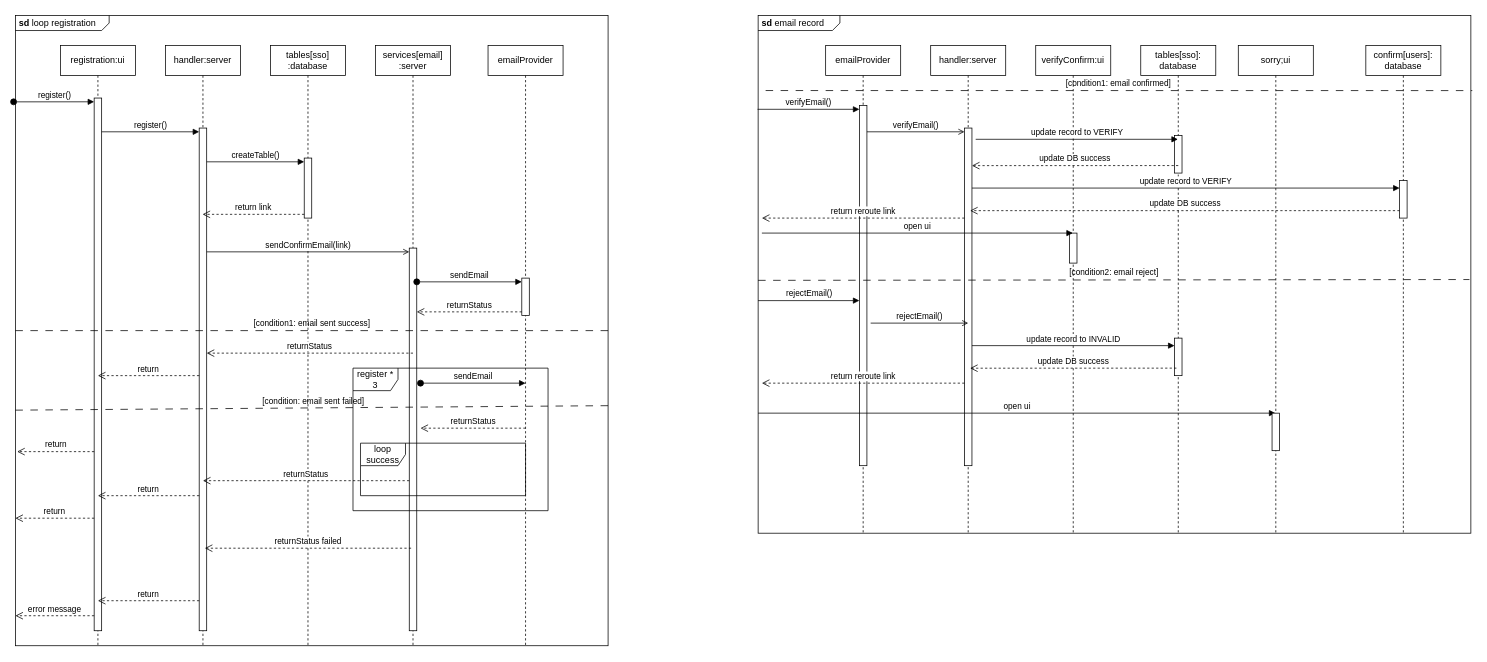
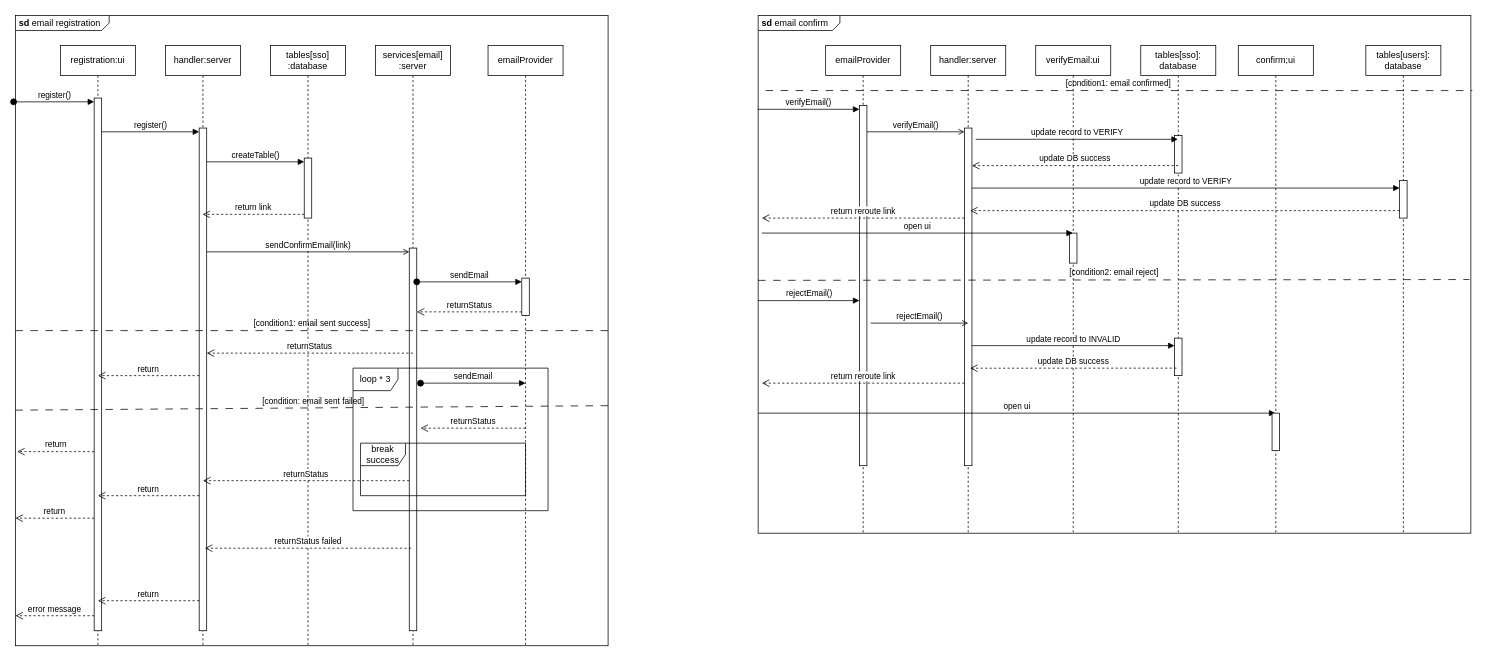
node "sd loop registration": label "sd loop registration" -> "sd email registration"
node "sd email record": label "sd email record" -> "sd email confirm"
node "verifyConfirm:ui": label "verifyConfirm:ui" -> "verifyEmail:ui"
node "sorry;ui": label "sorry;ui" -> "confirm;ui"
node "confirm[users]: database": label "confirm[users]: database" -> "tables[users]: database"
node "register * 3": label "register * 3" -> "loop * 3"
node "loop success": label "loop success" -> "break success"
